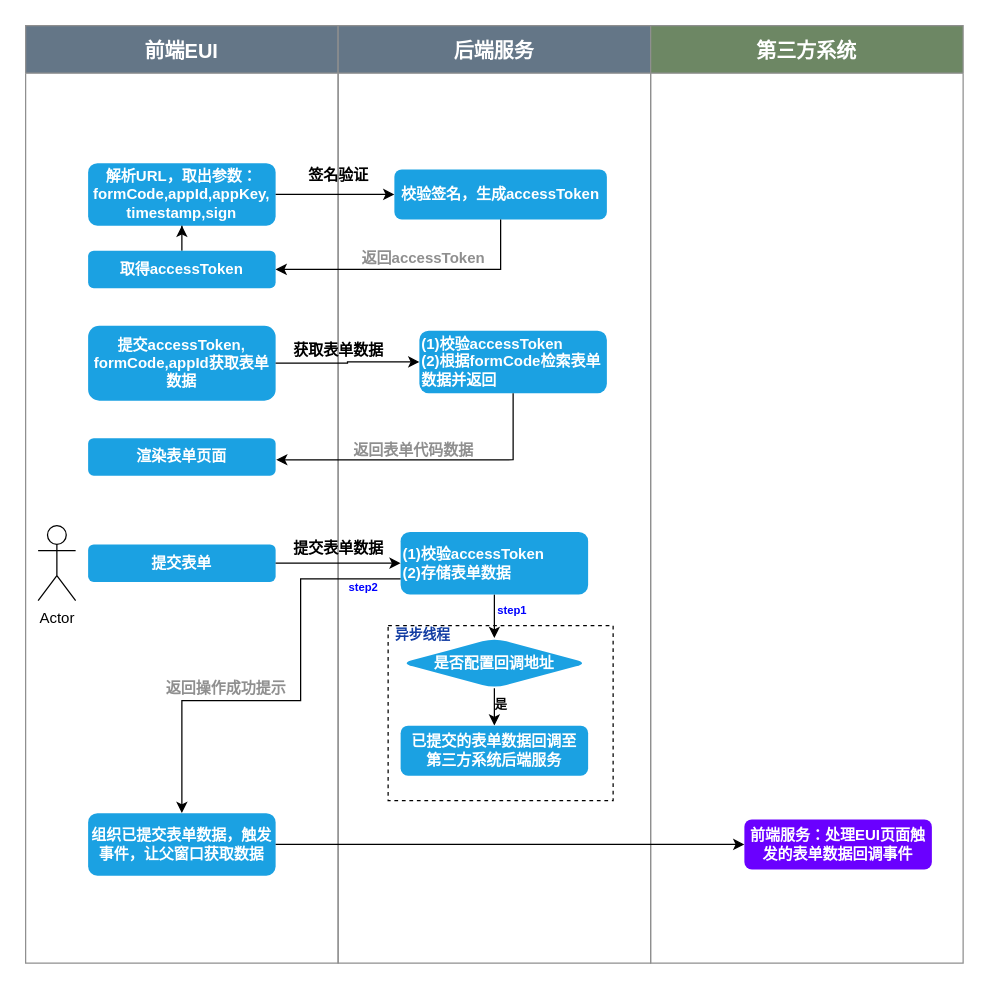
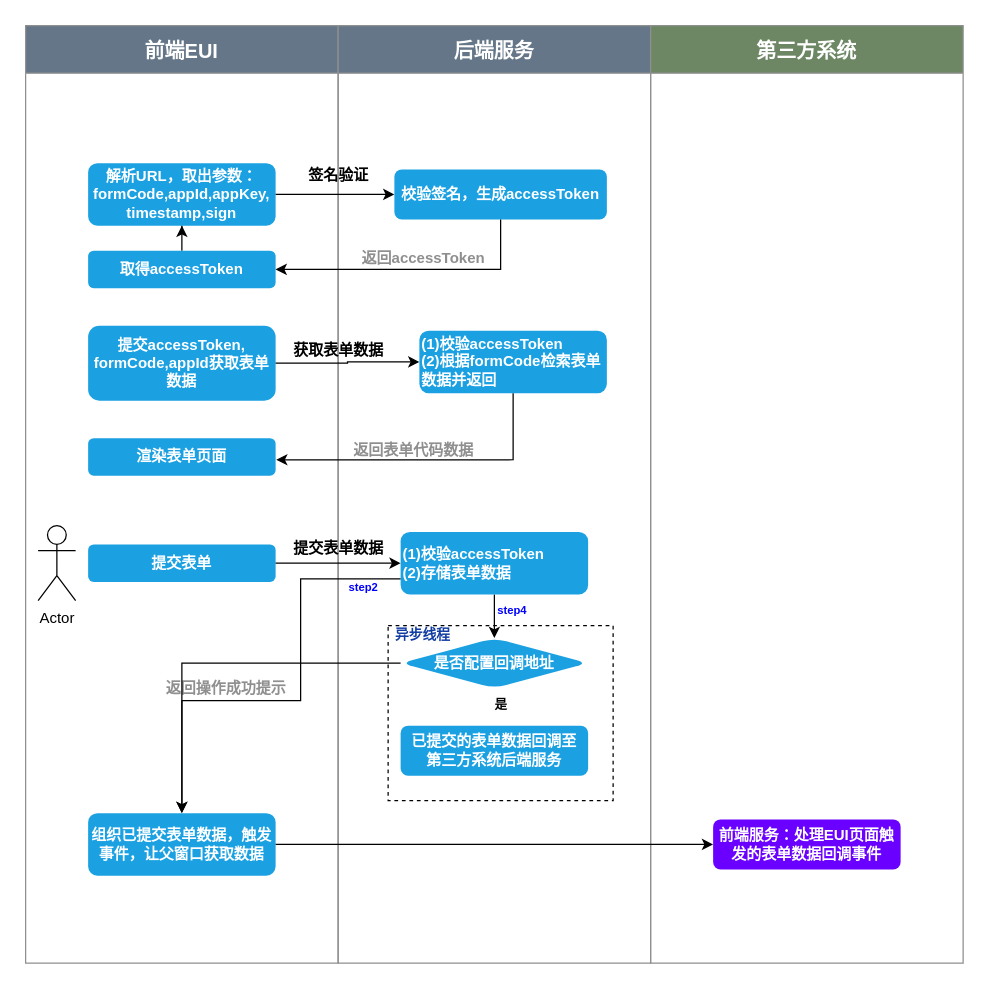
node "step1": label "step1" -> "step4"
edge "是否配置回调地址" -> "已提交的表单数据回调至 第三方系统后端服务": now "是否配置回调地址" -> "组织已提交表单数据，触发事件，让父窗口获取数据"
node "前端服务：处理EUI页面触发的表单数据回调事件": moved (838, 844) -> (807, 844)
